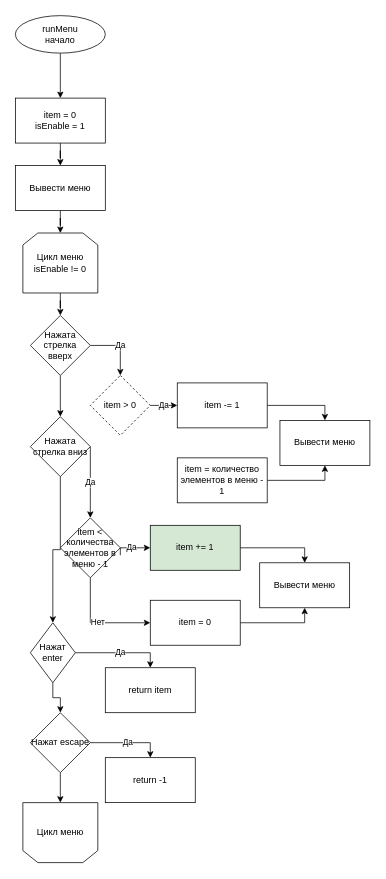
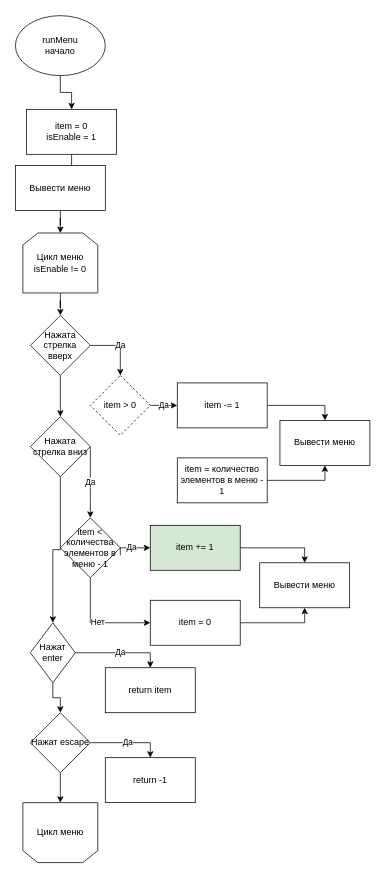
node "runMenu начало": size 90x38 -> 90x60
node "item = 0 isEnable = 1": moved (60, 120) -> (72, 132)
